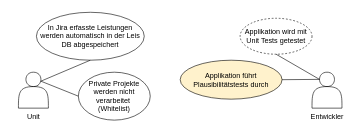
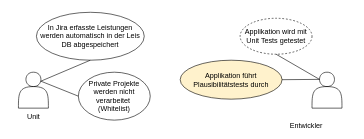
node "Entwickler": moved (327, 117) -> (306, 126)
